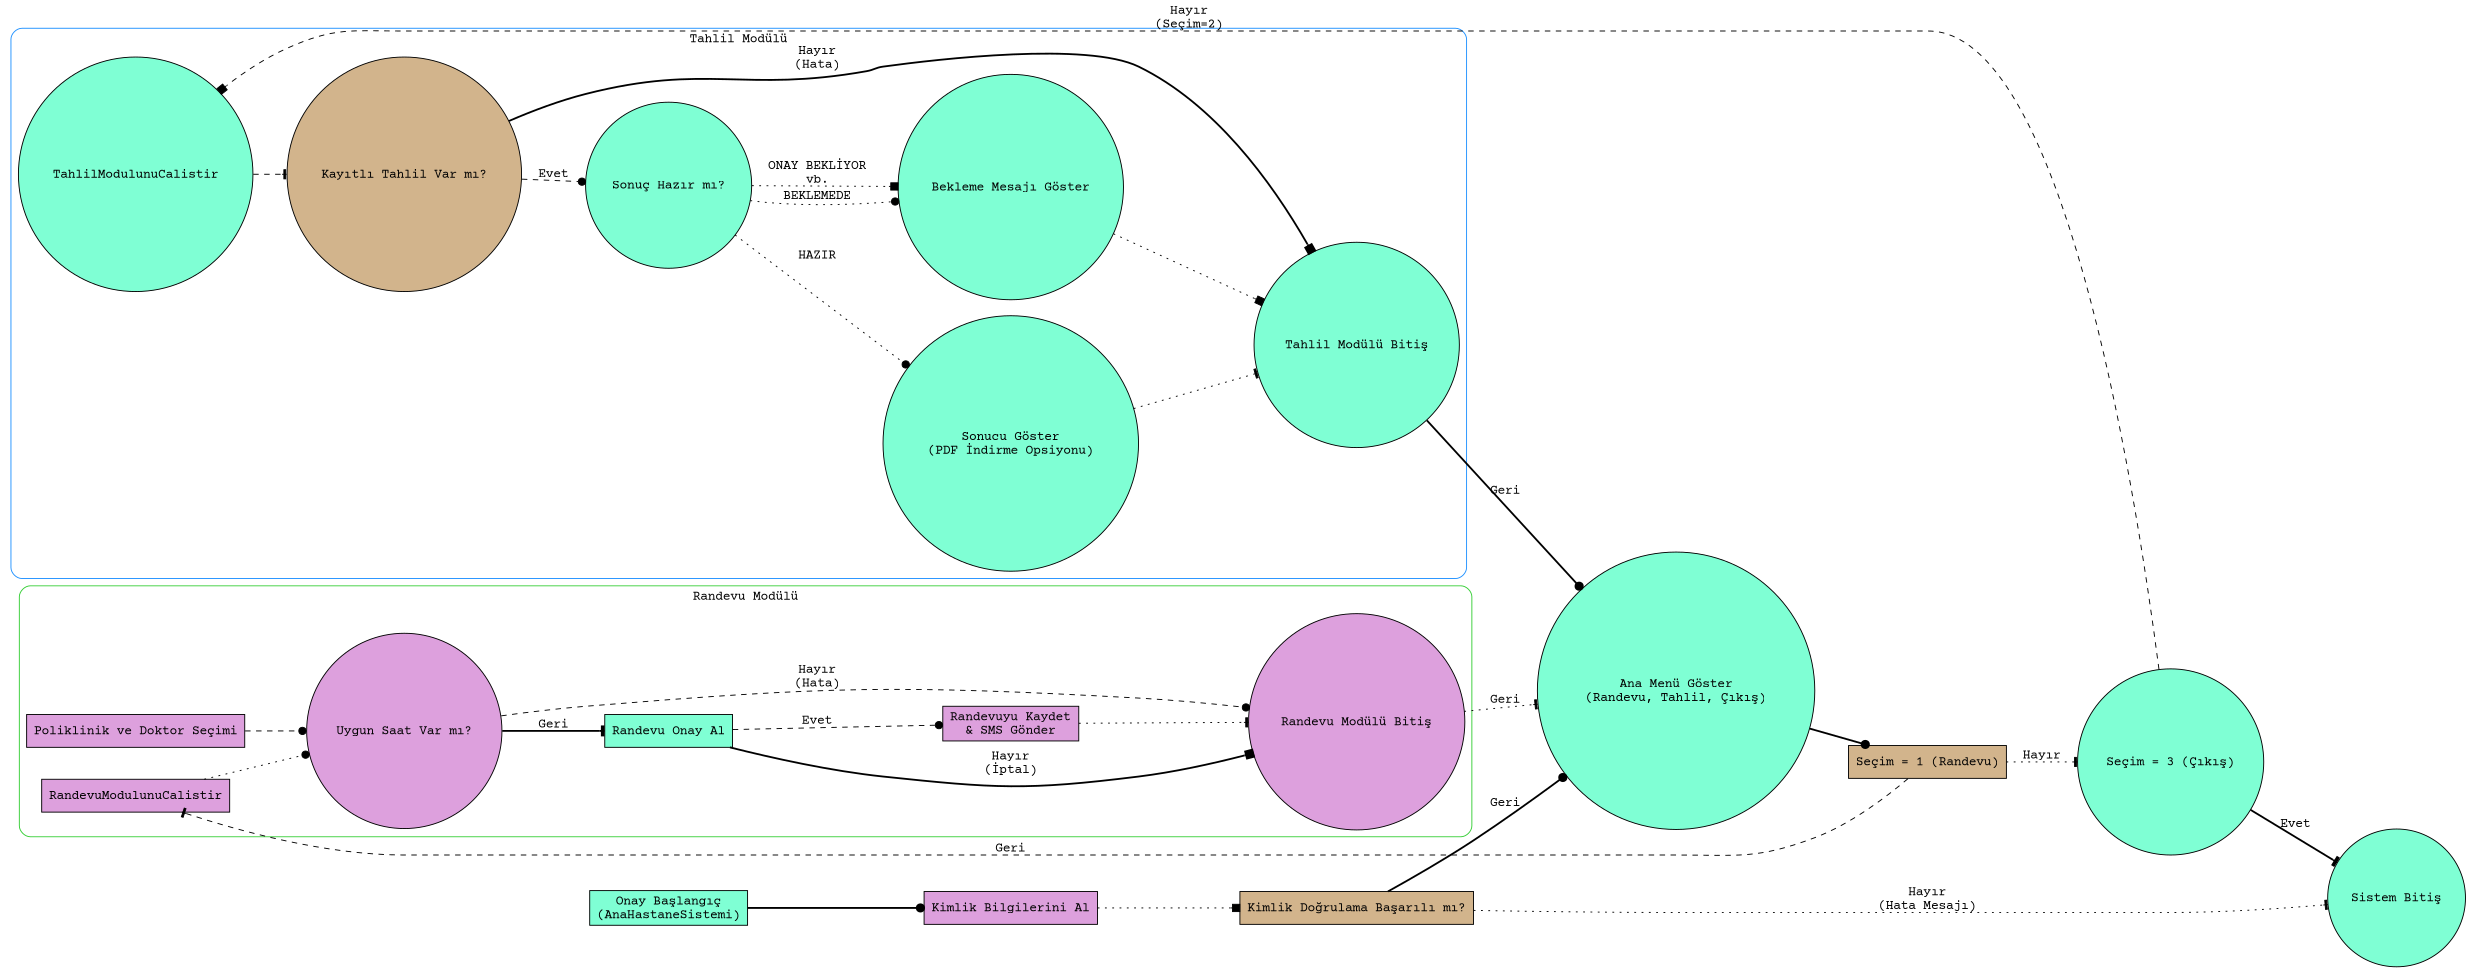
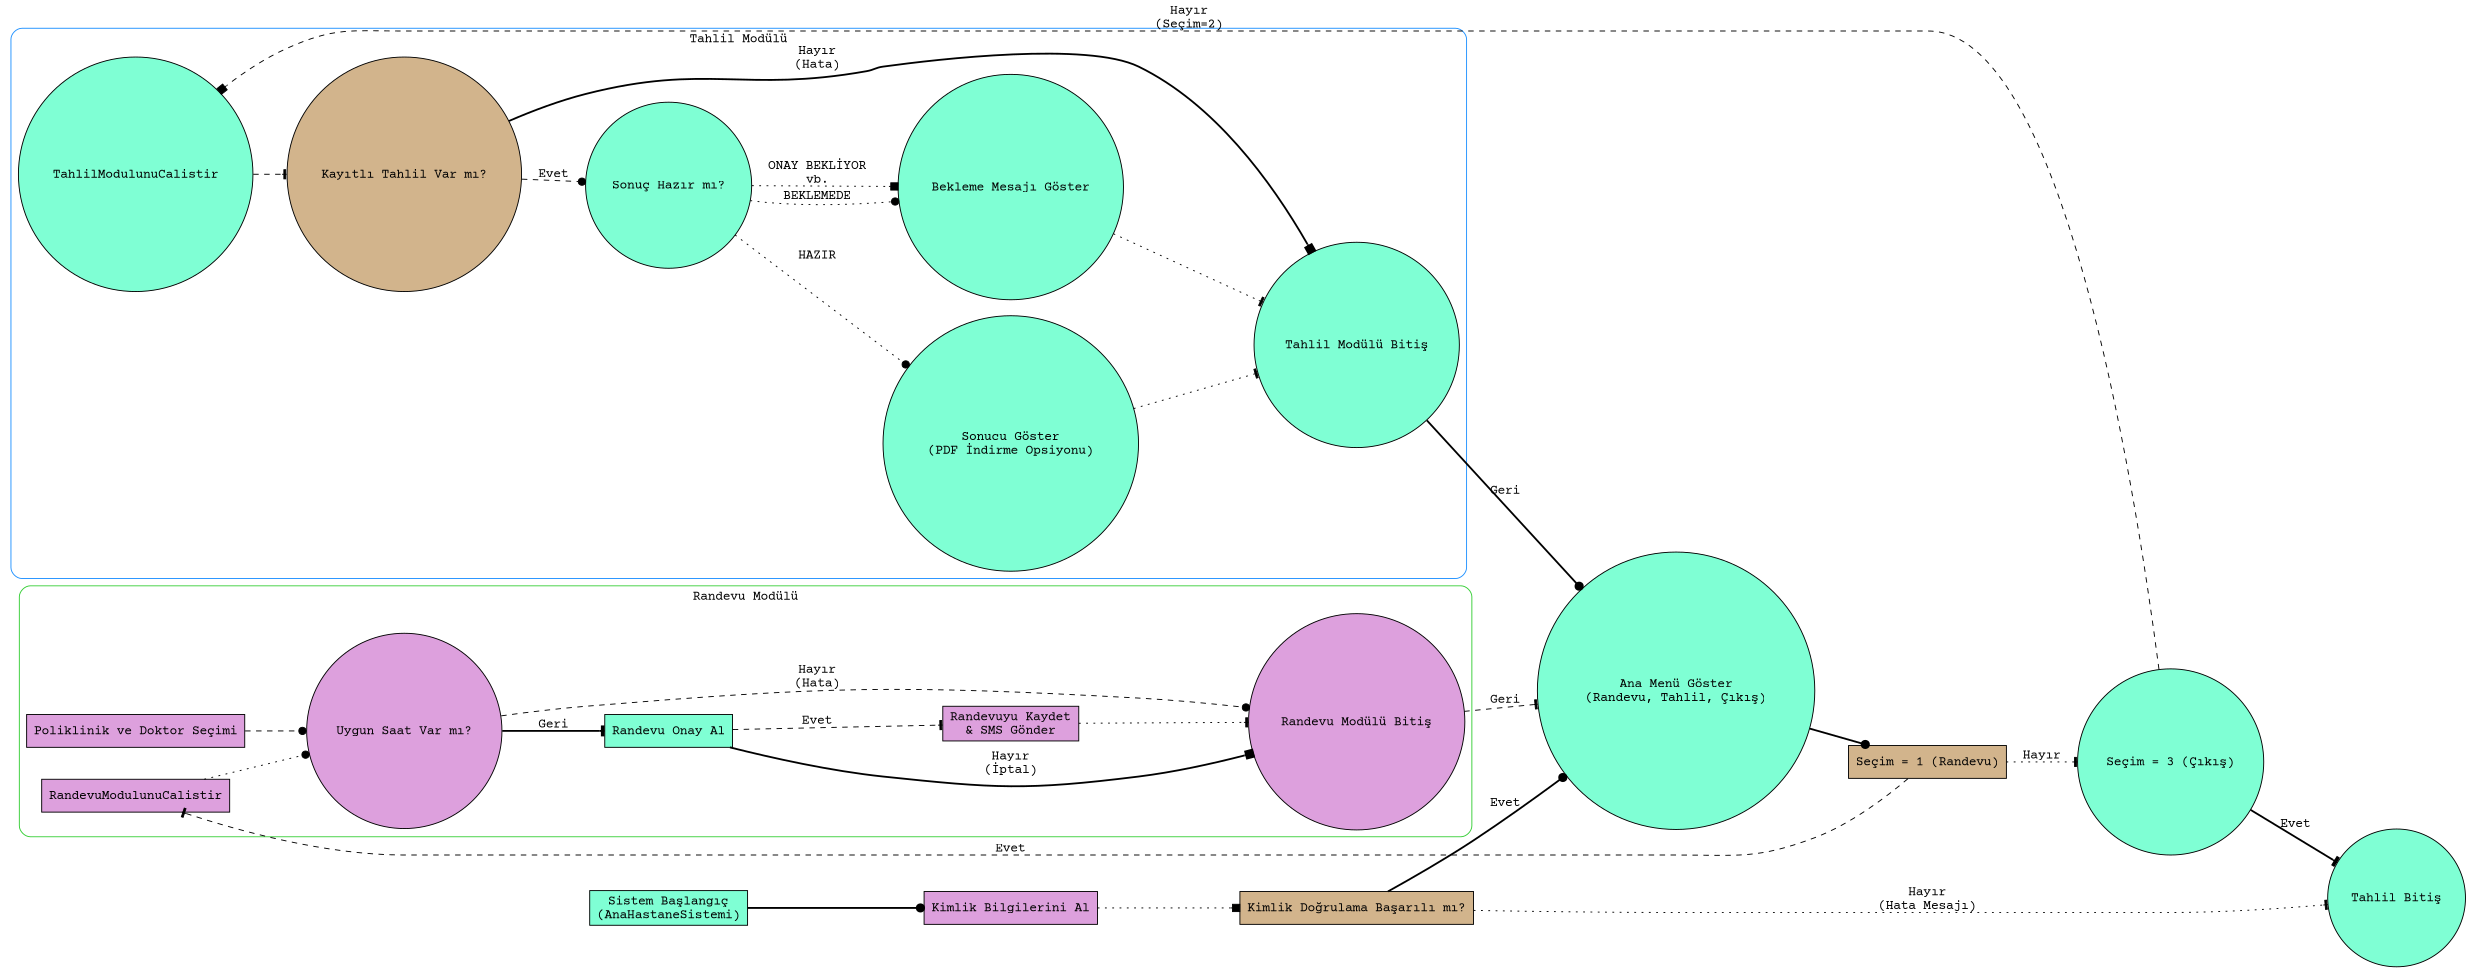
edge "Bekleme Mesajı Göster" -> "Tahlil Modülü Bitiş": arrowhead box -> tee
edge "Randevu Modülü Bitiş" -> "Ana Menü Göster (Randevu, Tahlil, Çıkış)": style dotted -> dashed
edge "Randevu Onay Al" -> "Randevuyu Kaydet & SMS Gönder": arrowhead dot -> tee
edge "Kimlik Doğrulama Başarılı mı?" -> "Ana Menü Göster (Randevu, Tahlil, Çıkış)": label "Geri" -> "Evet"
edge "Seçim = 1 (Randevu)" -> "RandevuModulunuCalistir": label "Geri" -> "Evet"
node "Sistem Bitiş": label "Sistem Bitiş" -> "Tahlil Bitiş"
node "Onay Başlangıç (AnaHastaneSistemi)": label "Onay Başlangıç (AnaHastaneSistemi)" -> "Sistem Başlangıç (AnaHastaneSistemi)"
